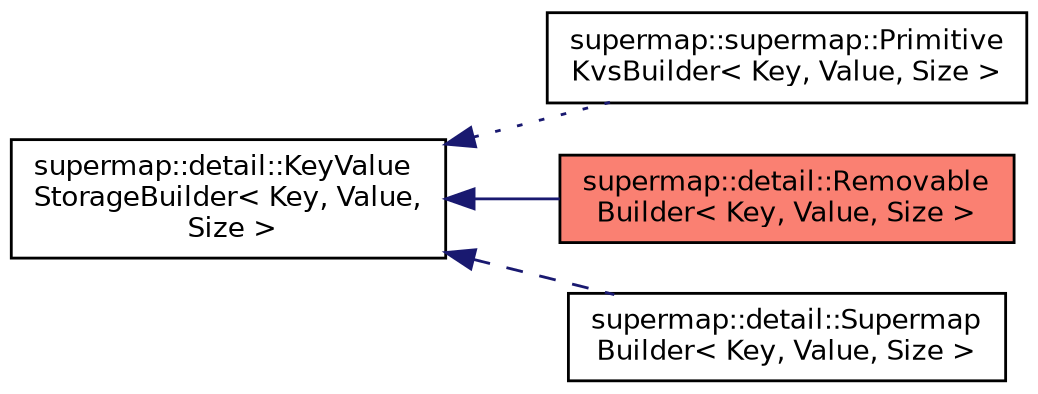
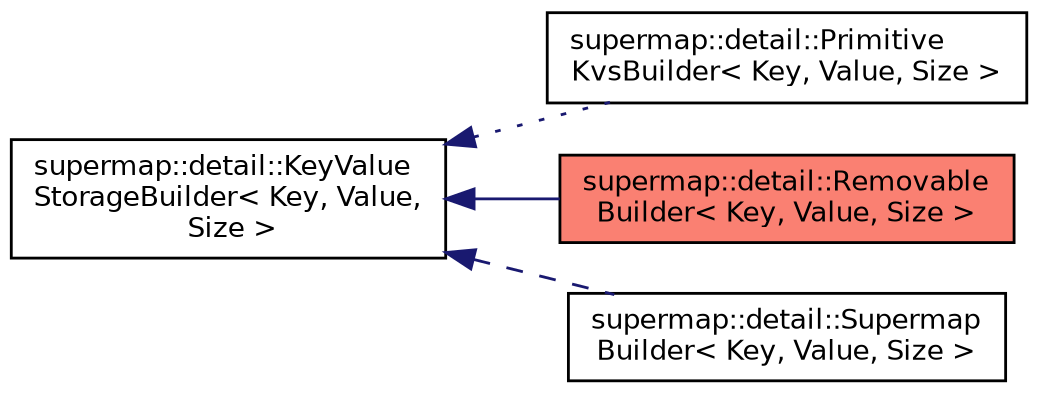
node "supermap::supermap::Primitive KvsBuilder< Key, Value, Size >": label "supermap::supermap::Primitive KvsBuilder< Key, Value, Size >" -> "supermap::detail::Primitive KvsBuilder< Key, Value, Size >"
